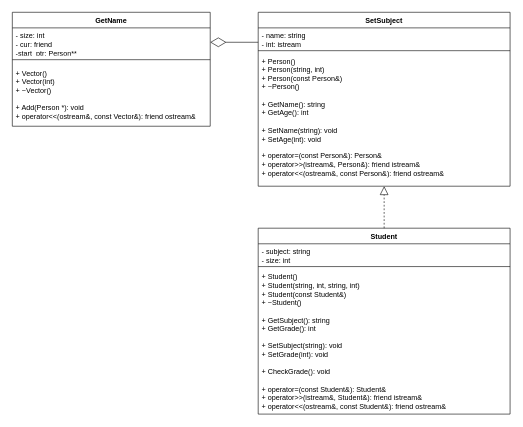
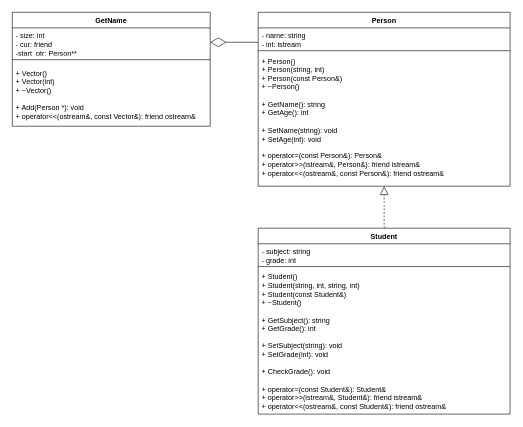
node "SetSubject": label "SetSubject" -> "Person"
node "- subject: string - size: int": label "- subject: string - size: int" -> "- subject: string - grade: int"
